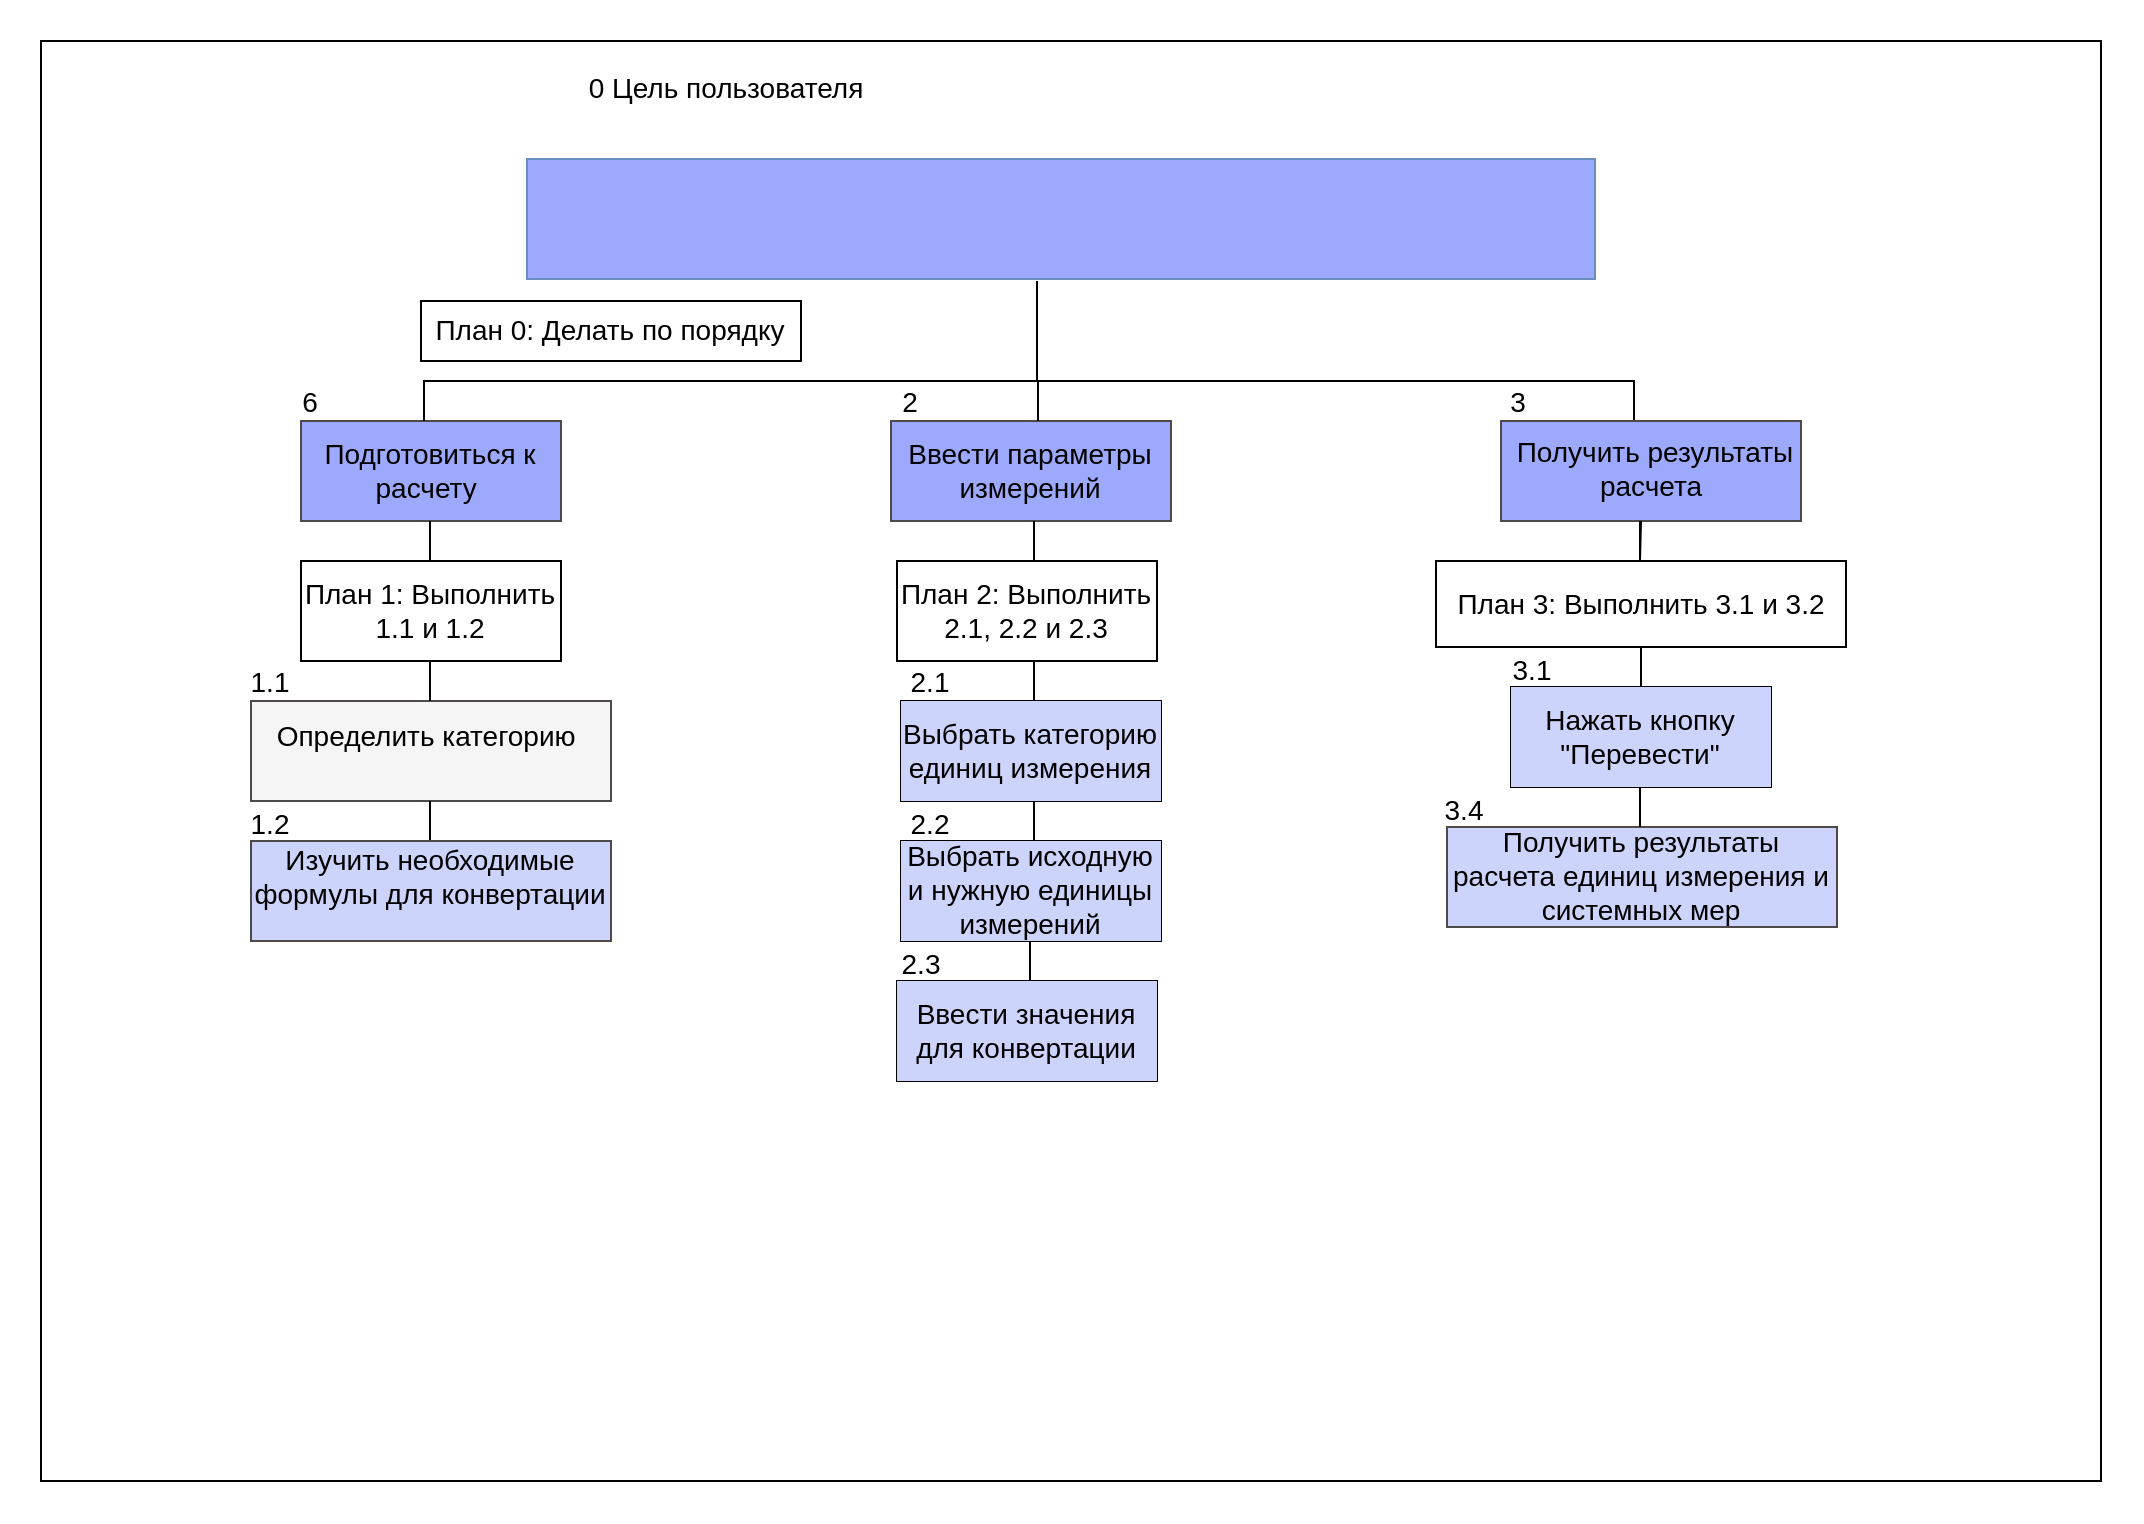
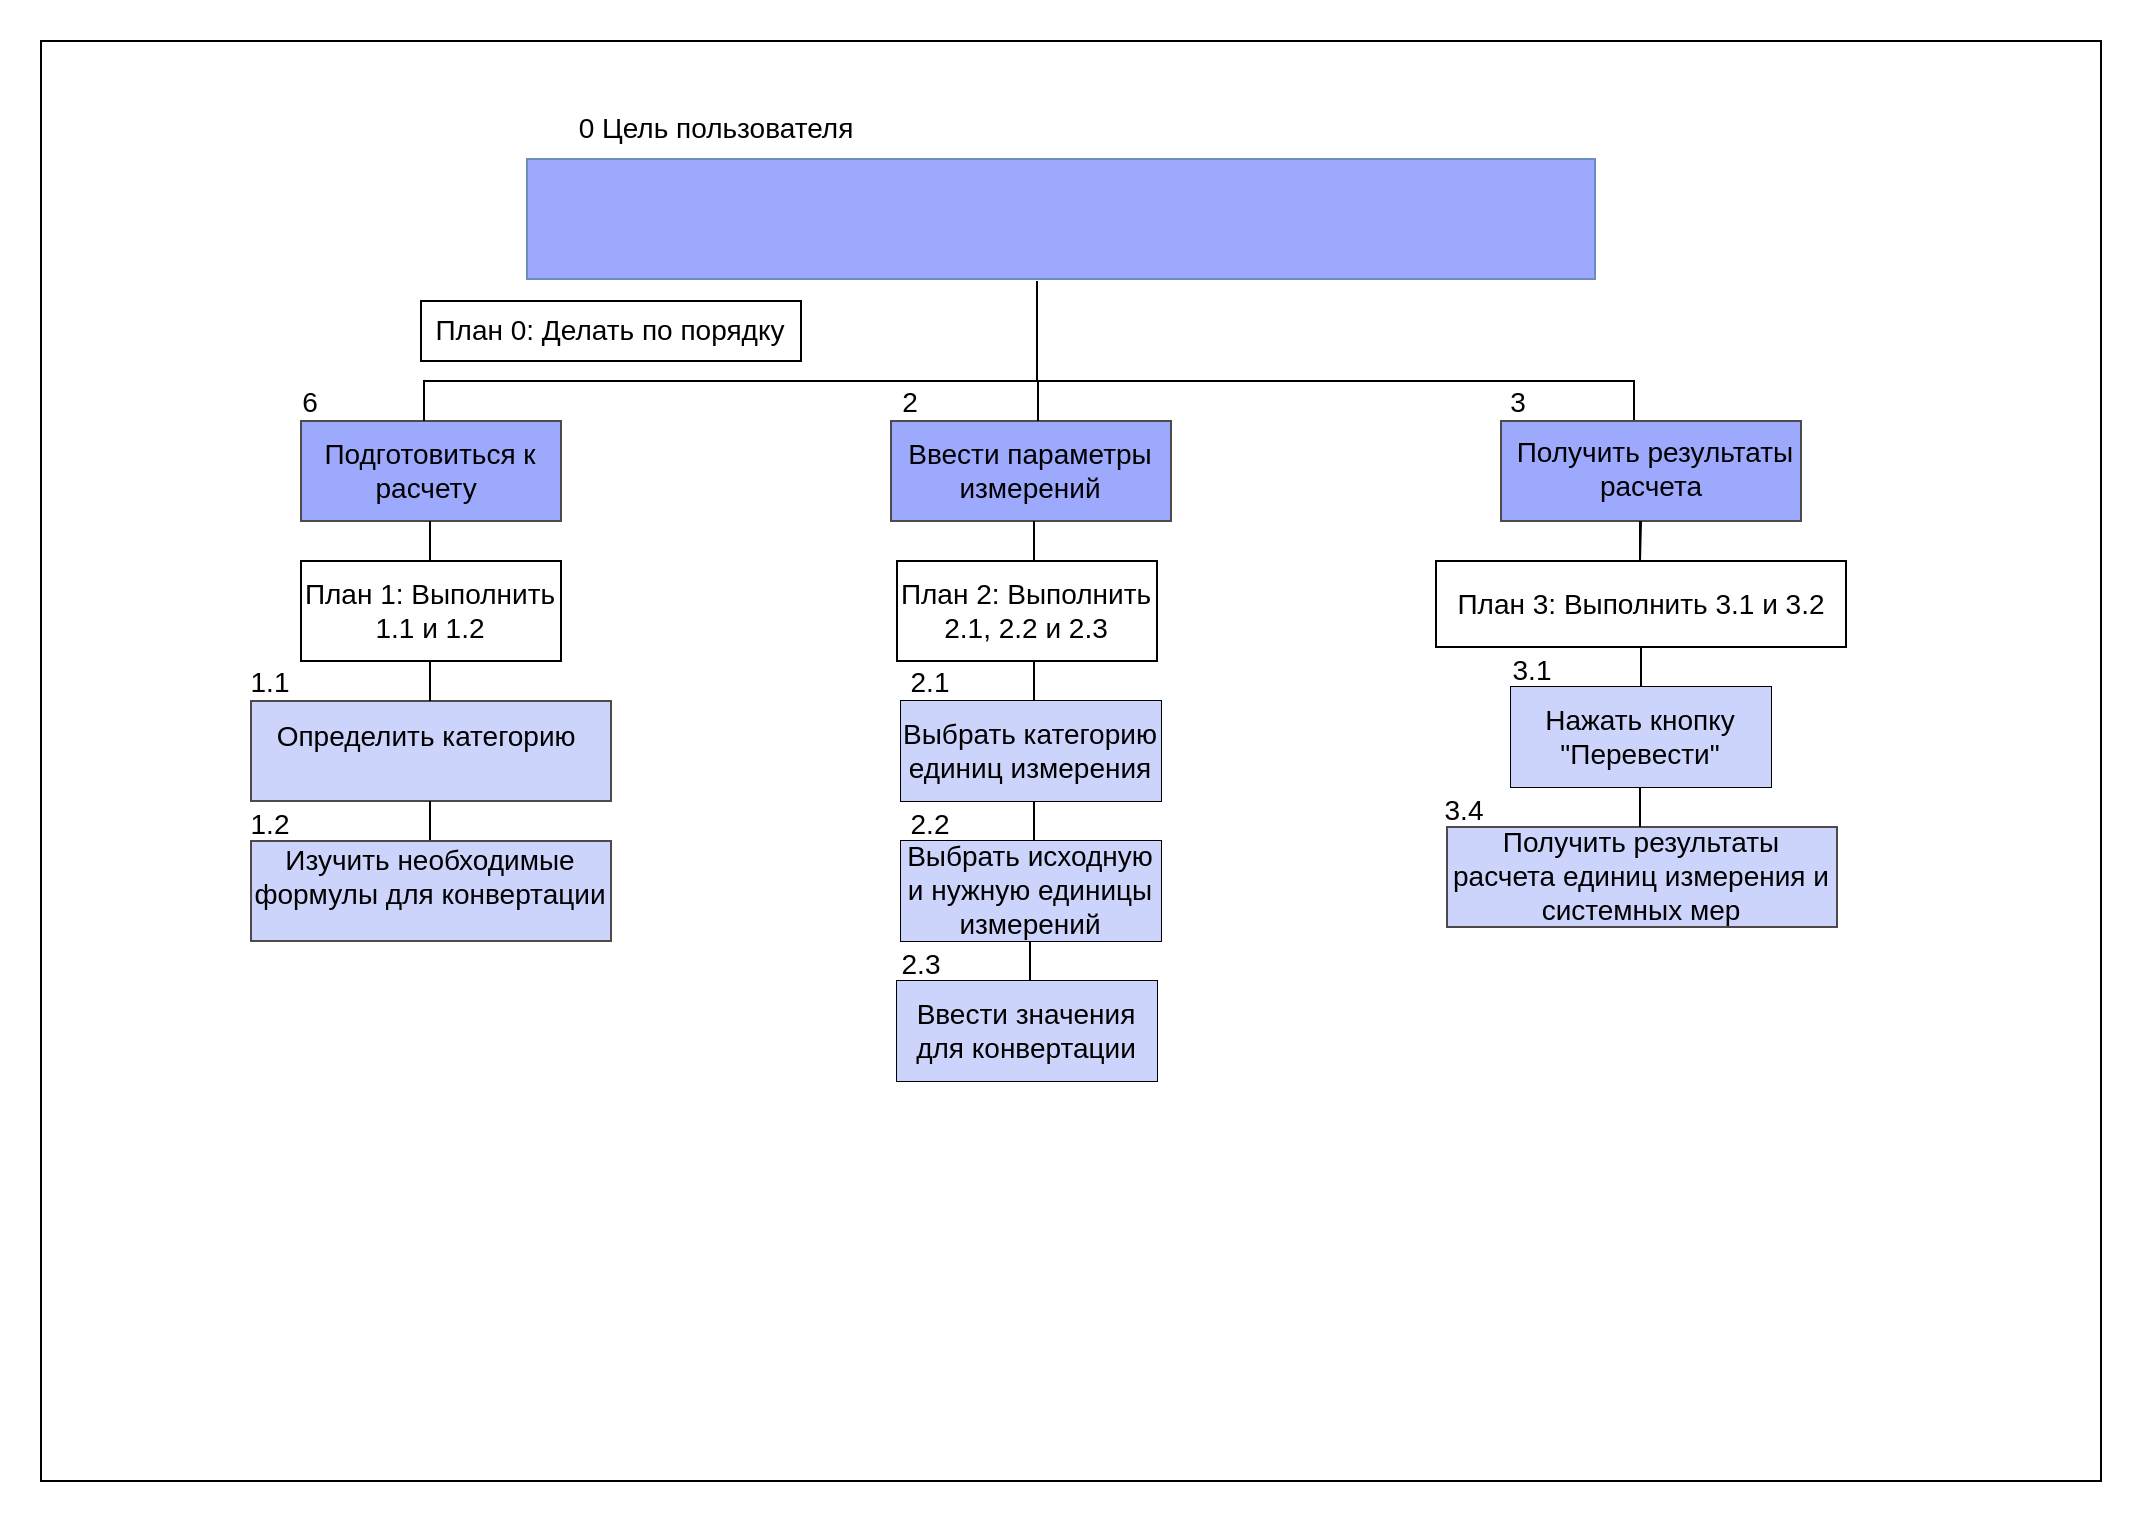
node "0 Цель пользователя": moved (727, 89) -> (717, 129)
node "Определить категорию": fillcolor #f5f5f5 -> #ccd4fc
